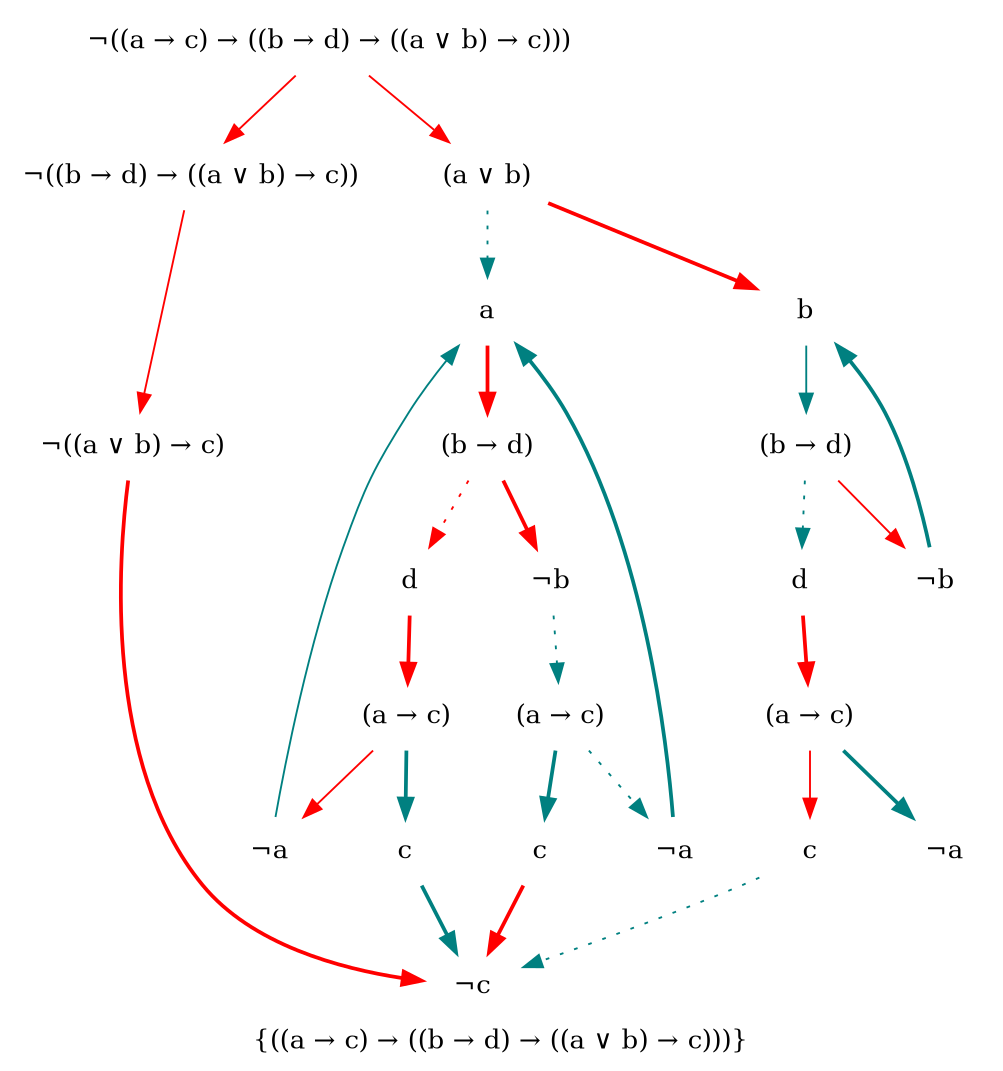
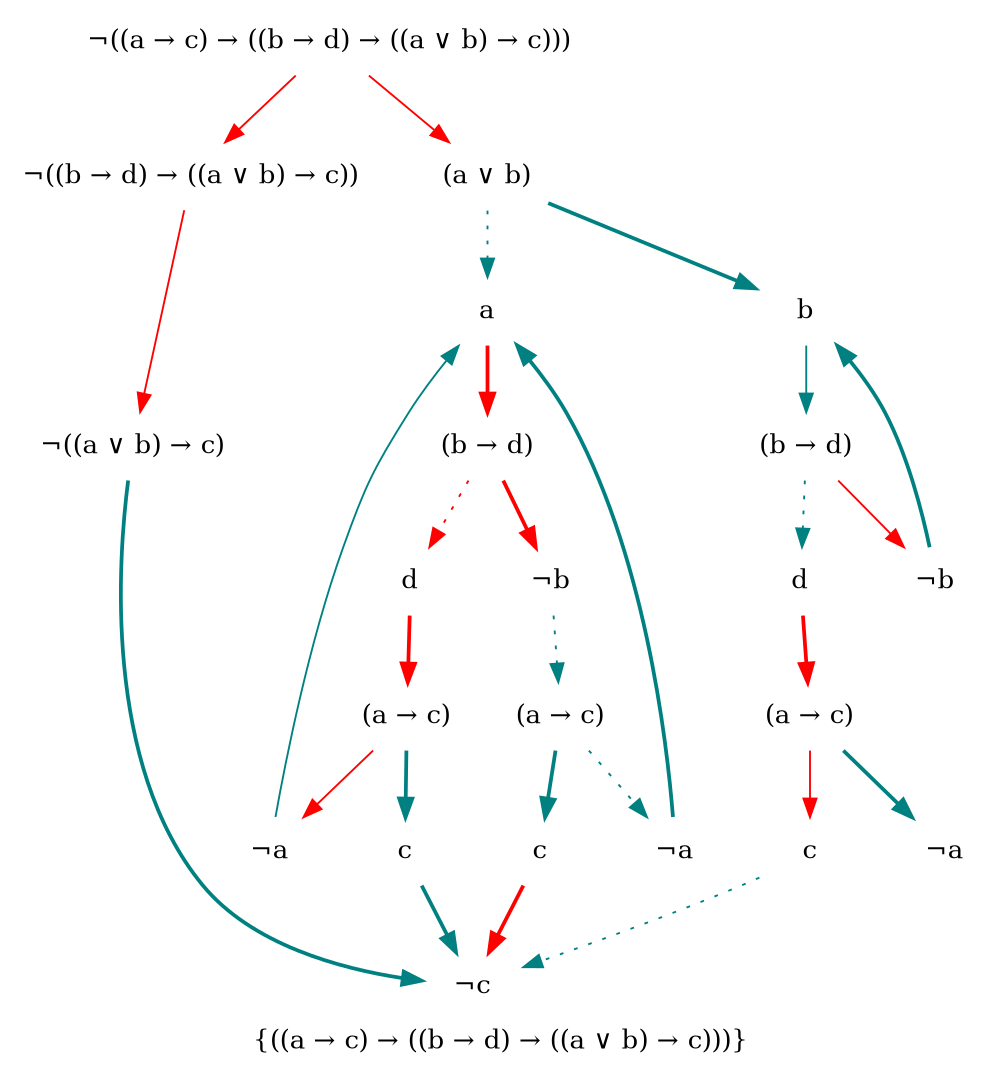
edge "(a ∨ b)" -> "b": color red -> teal
edge "¬((a ∨ b) → c)" -> "¬c": color red -> teal
